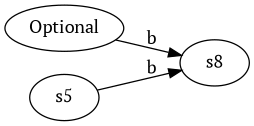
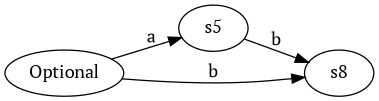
edge "Optional" -> "s5": added, label "a"
